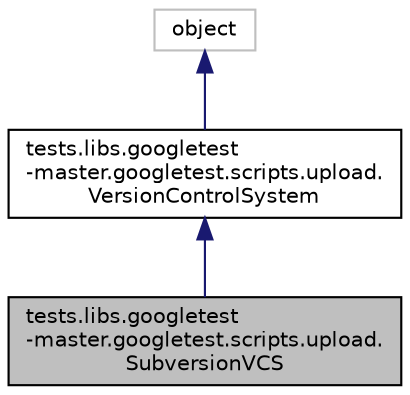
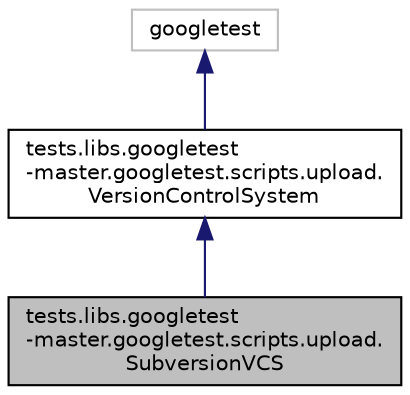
node "object": label "object" -> "googletest"
